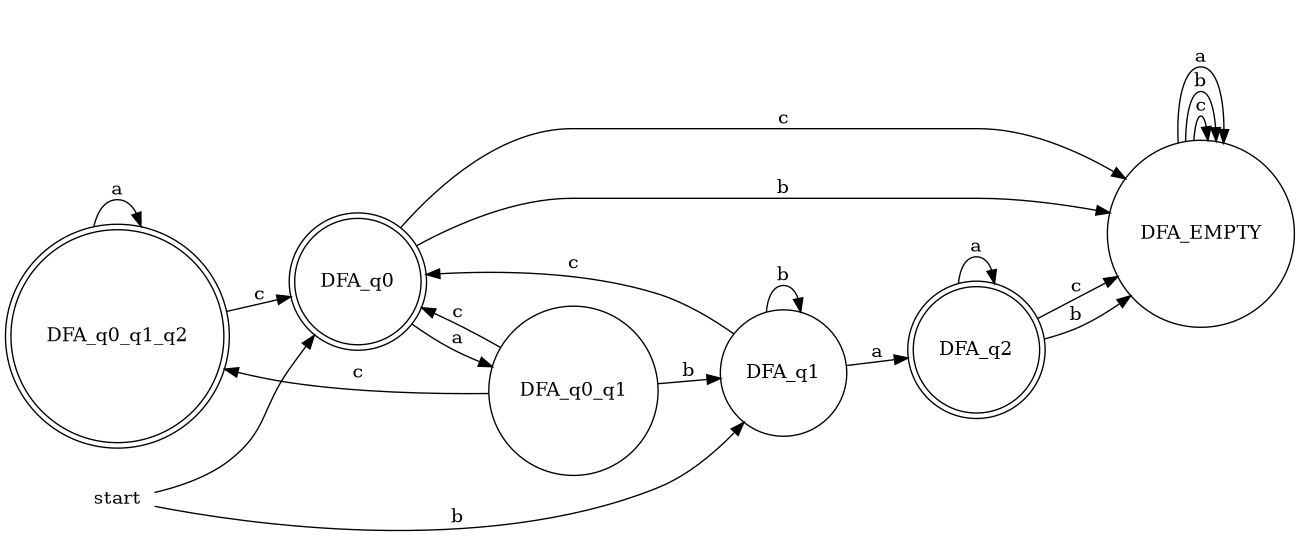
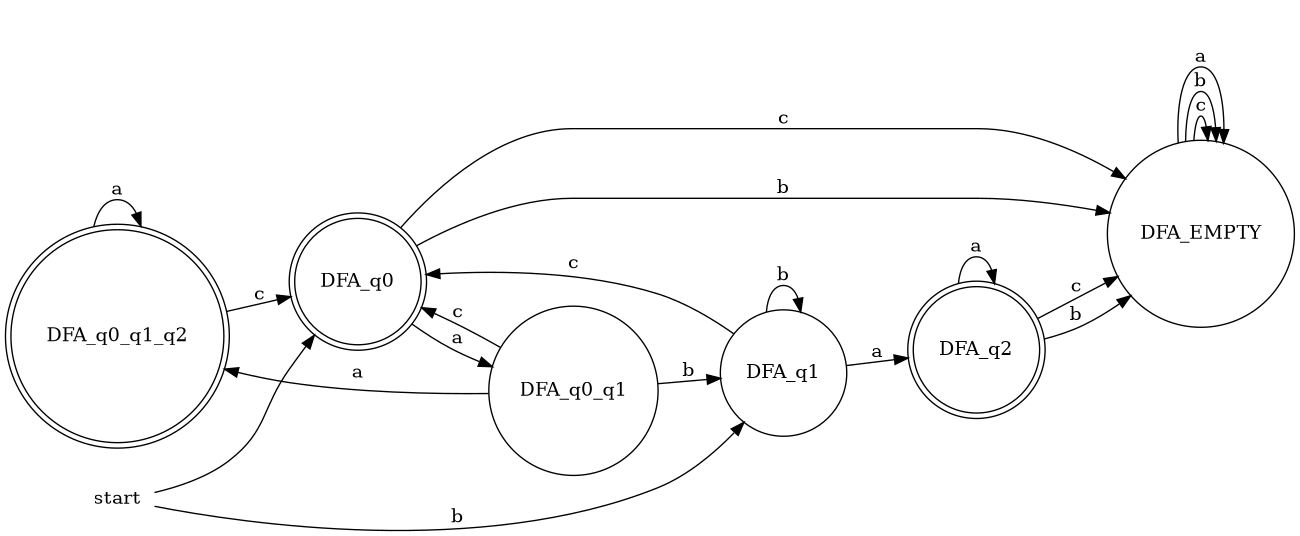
edge "DFA_q0_q1" -> "DFA_q0_q1_q2": label "c" -> "a"
